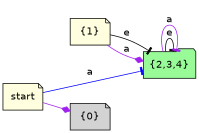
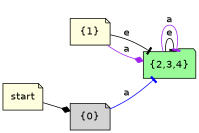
edge "start" -> "{2,3,4}": now "{0}" -> "{2,3,4}"
edge "start" -> "{0}": color purple -> black
